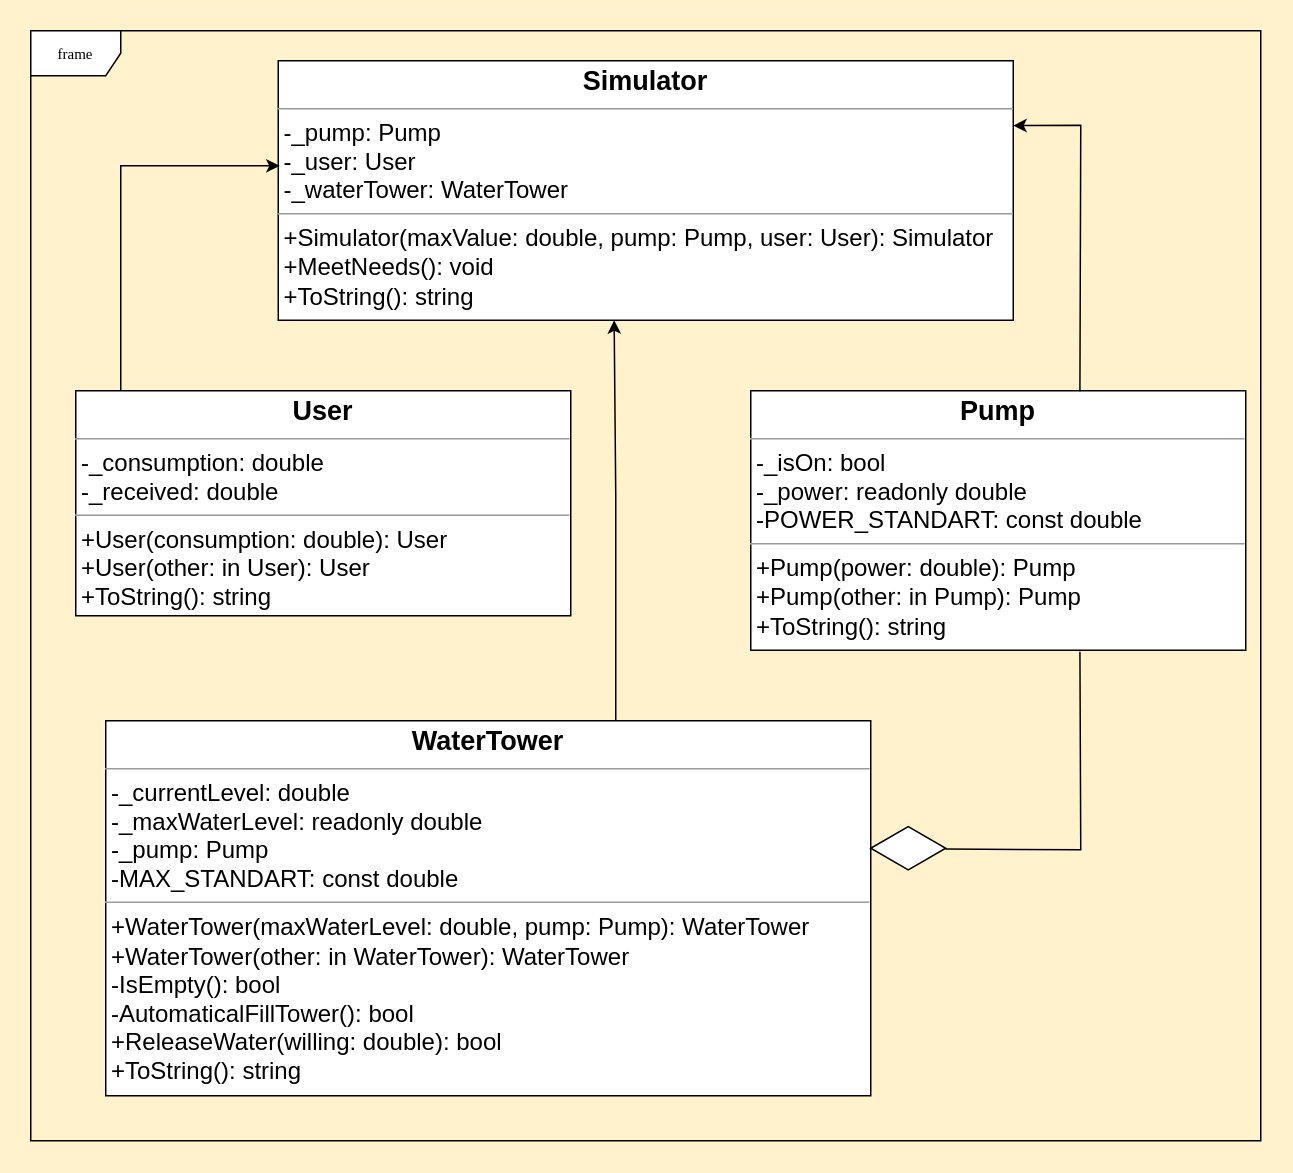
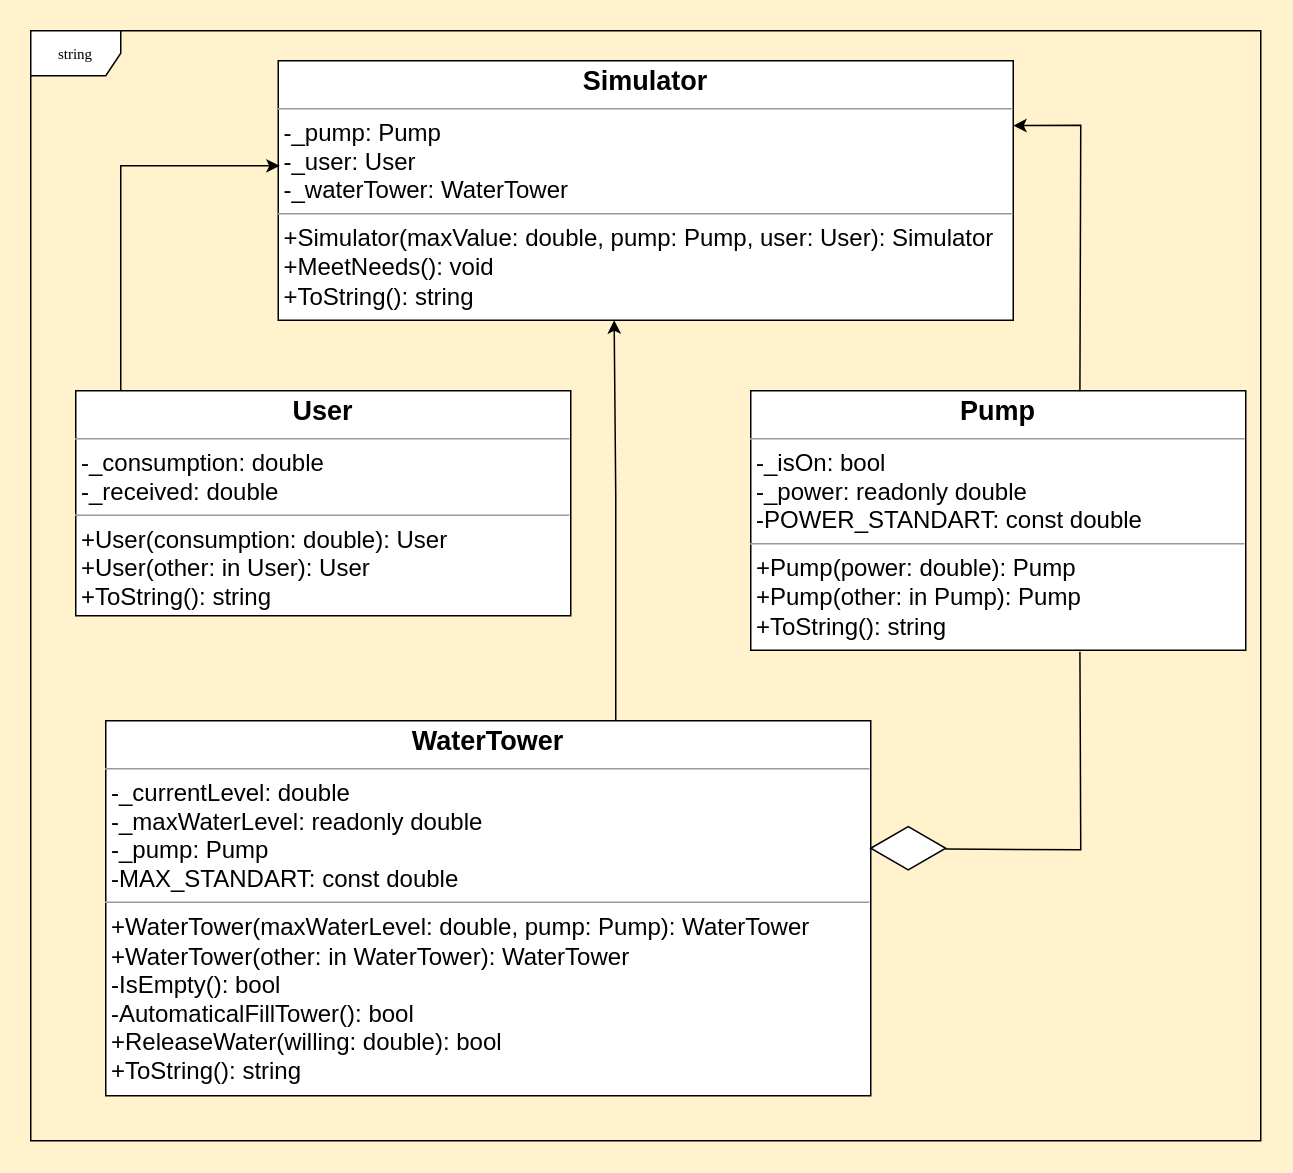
node "frame": label "frame" -> "string"
